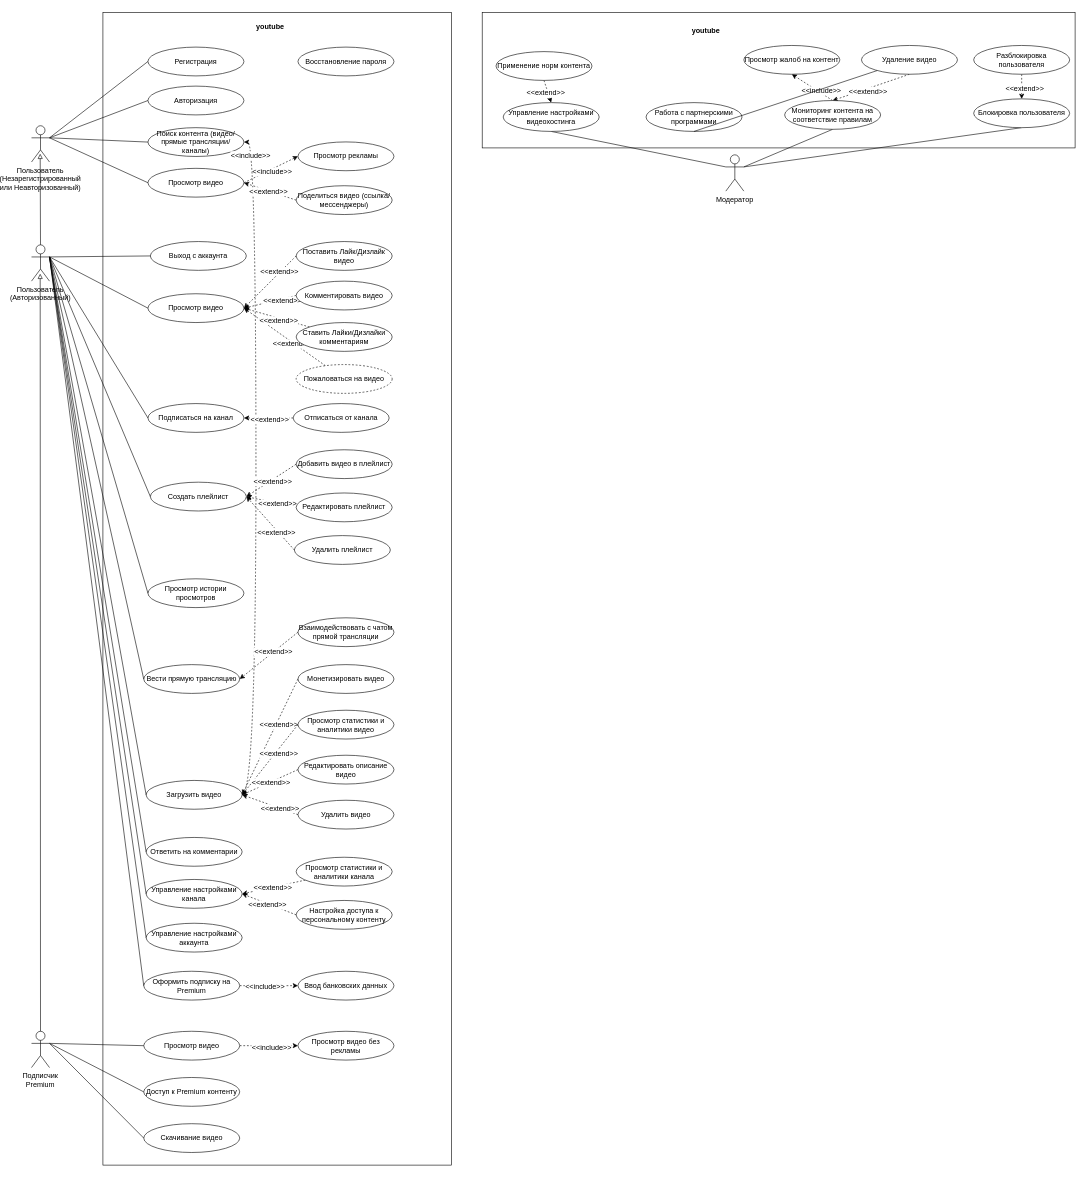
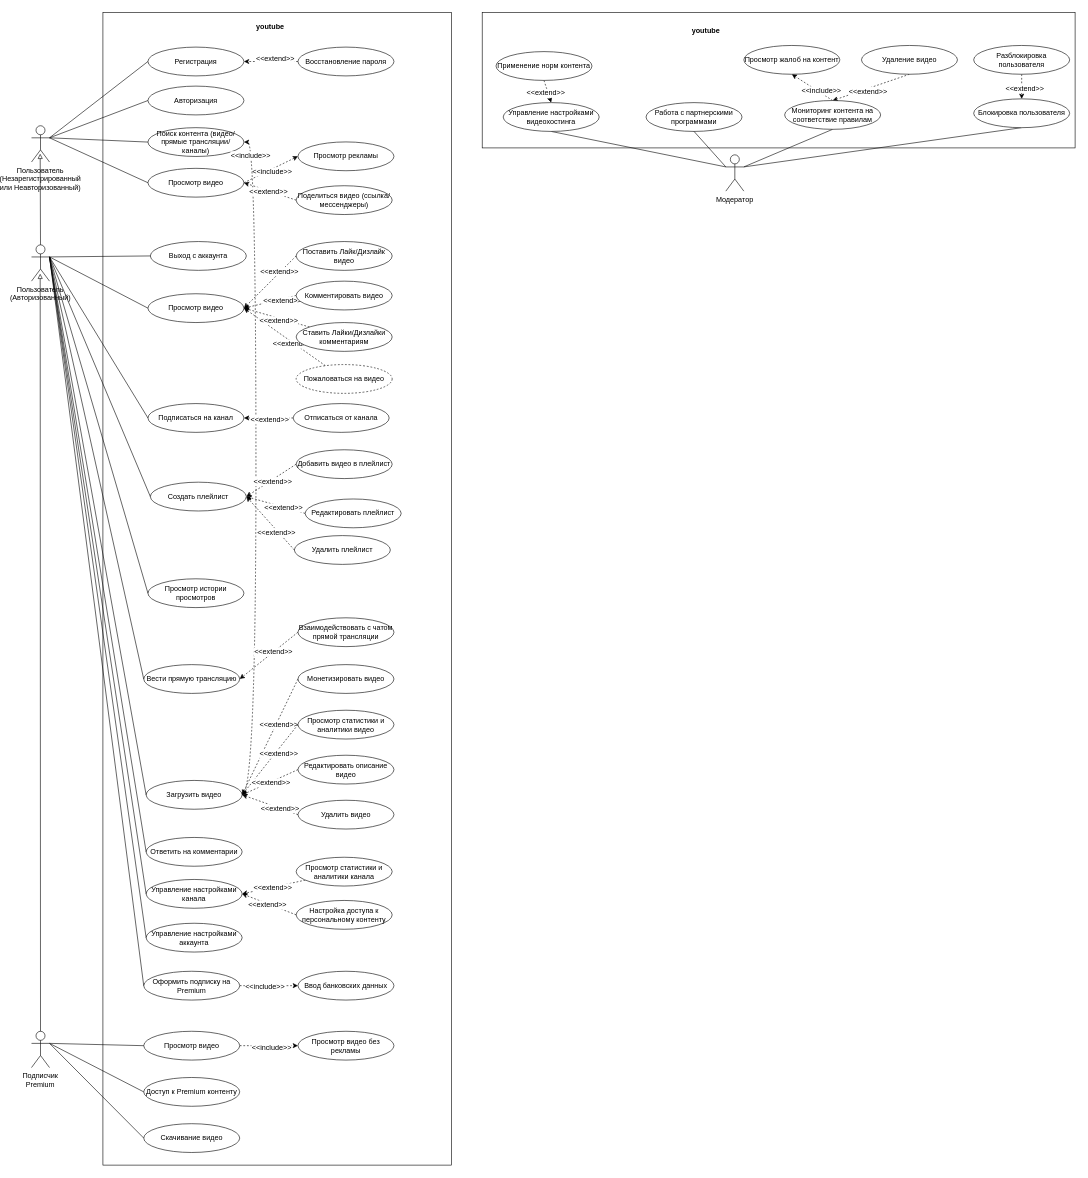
edge "Восстановление пароля" -> "Регистрация": added, label "<<extend>>"
edge "Удаление видео" -- "Работа с партнерскими программами": now "Модератор" -- "Работа с партнерскими программами"
node "Редактировать плейлист": moved (344, 507) -> (353, 513)
